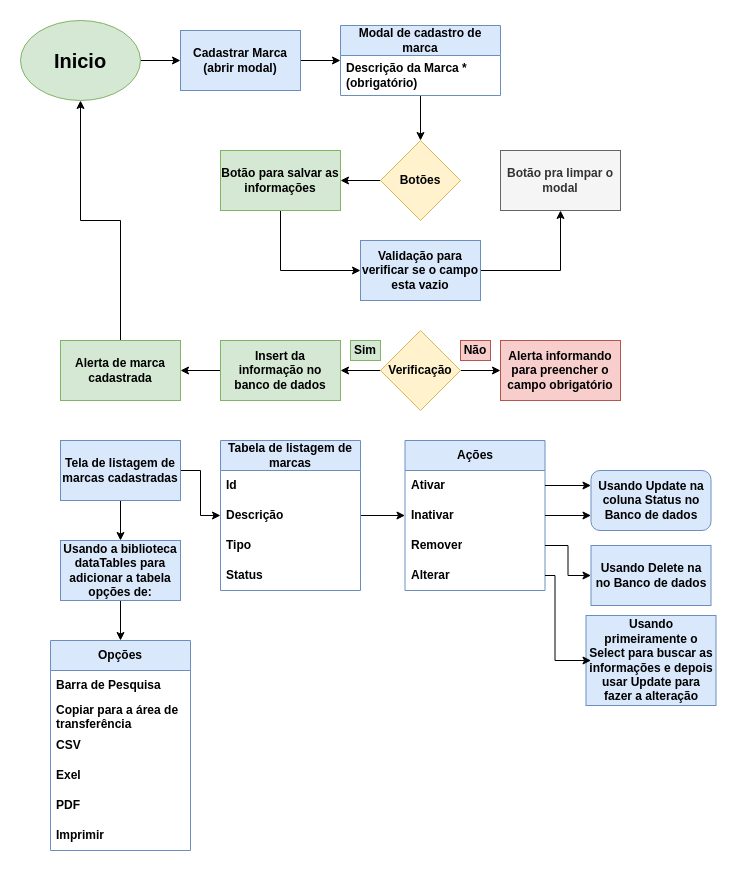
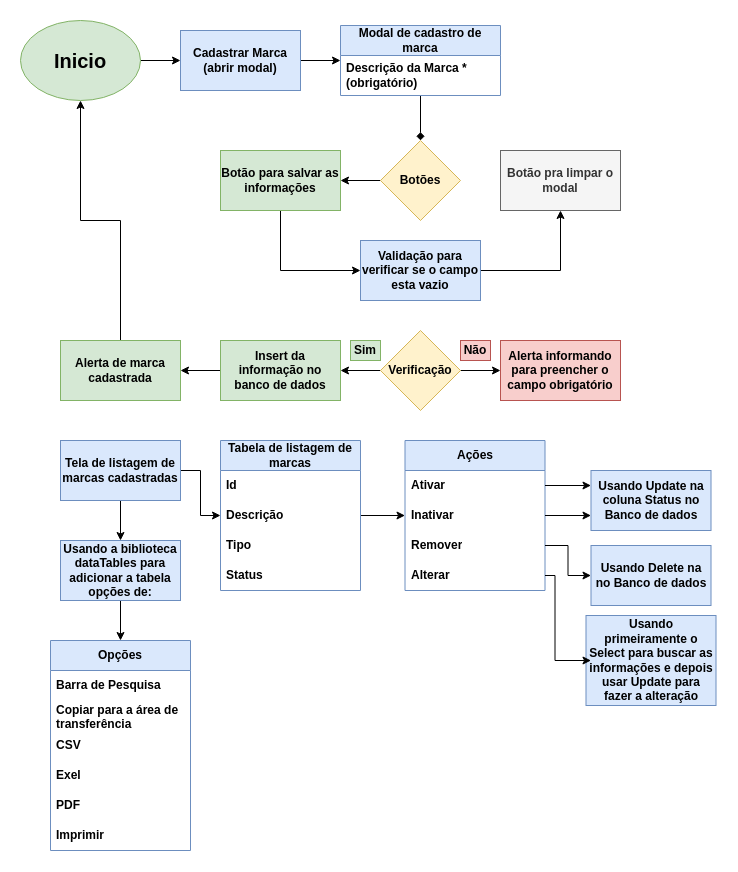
edge "Modal de cadastro de marca" -> "Botões": arrowhead classic -> diamond
node "Usando Update na coluna Status no Banco de dados": shape rounded rectangle -> rectangle
